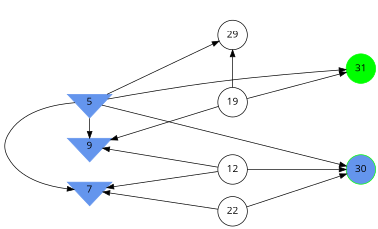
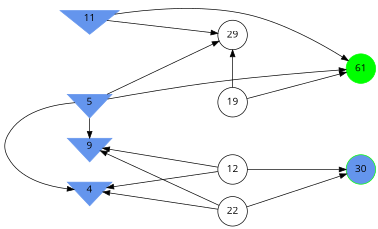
node "11": added
node "31": label "31" -> "61"
edge "19" -> "9": now "22" -> "9"
edge "5" -> "30": removed
node "7": label "7" -> "4"
